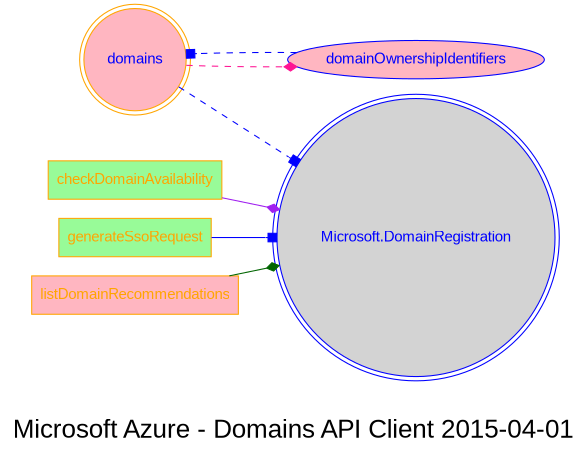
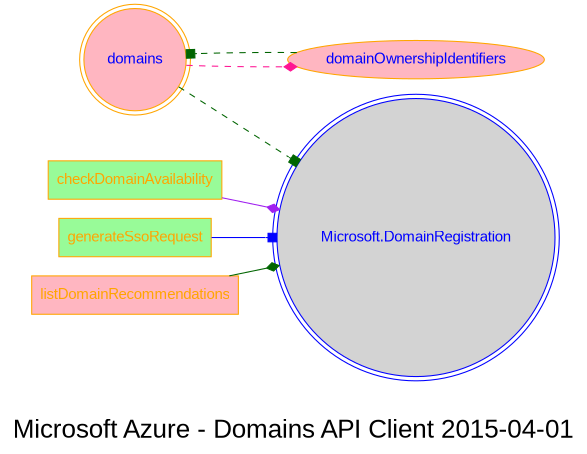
edge "domainOwnershipIdentifiers" -> "domains": color blue -> darkgreen
node "domainOwnershipIdentifiers": color blue -> orange
edge "domains" -> "Microsoft.DomainRegistration": color blue -> darkgreen
